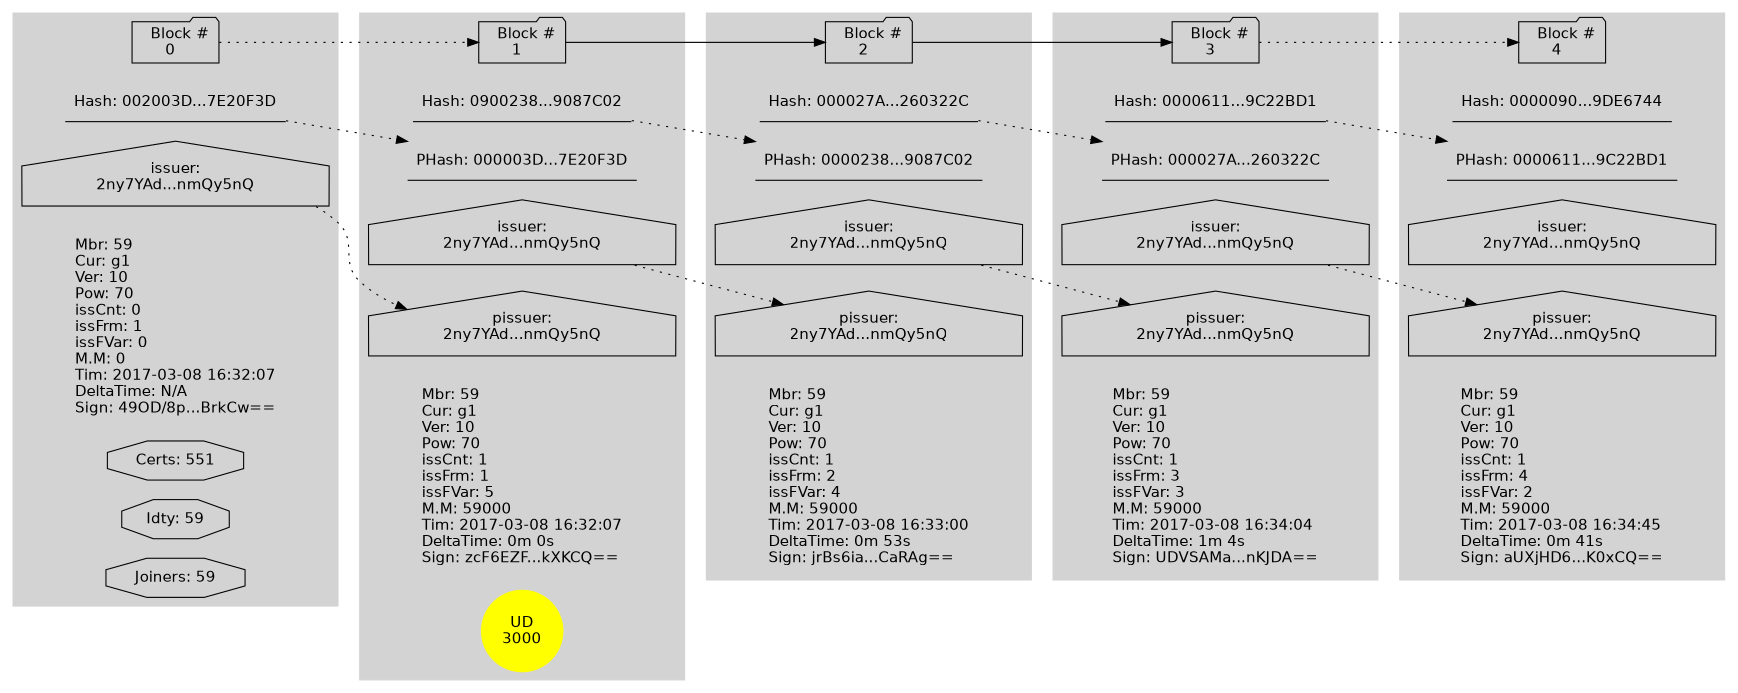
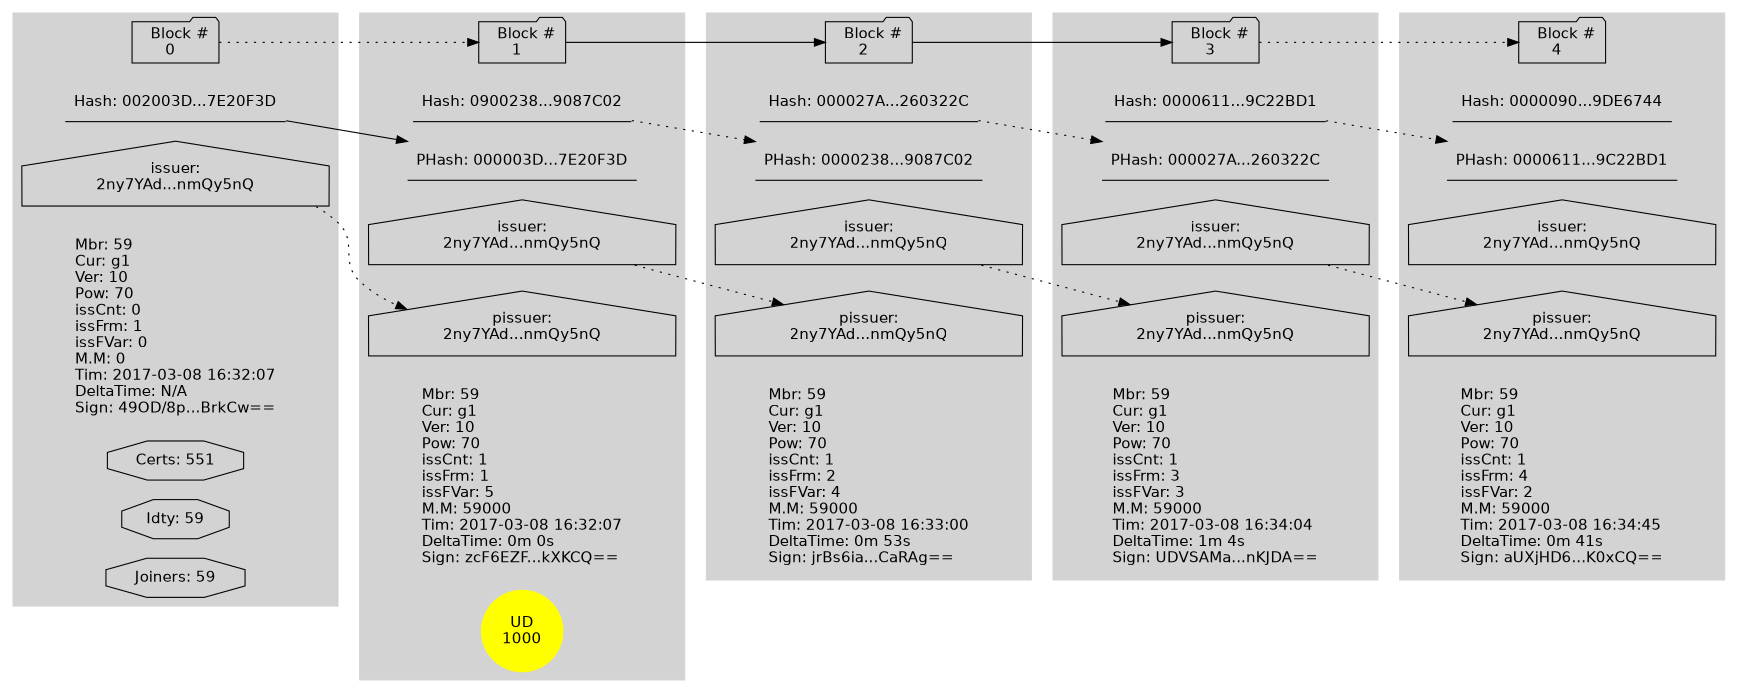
edge "Hash: 002003D...7E20F3D" -> "PHash: 000003D...7E20F3D": style dotted -> solid
node "UD 3000": label "UD 3000" -> "UD 1000"
